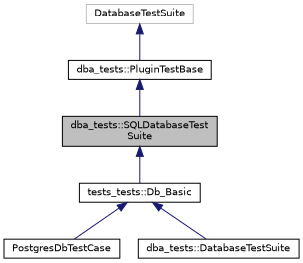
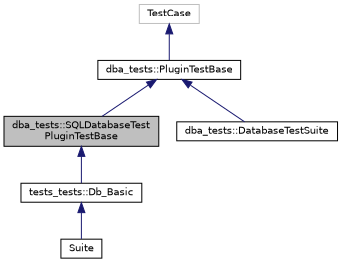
node "DatabaseTestSuite": label "DatabaseTestSuite" -> "TestCase"
node "dba_tests::SQLDatabaseTest Suite": label "dba_tests::SQLDatabaseTest Suite" -> "dba_tests::SQLDatabaseTest PluginTestBase"
edge "dba_tests::DatabaseTestSuite" -> "tests_tests::Db_Basic": now "dba_tests::DatabaseTestSuite" -> "dba_tests::PluginTestBase"
node "PostgresDbTestCase": label "PostgresDbTestCase" -> "Suite"
